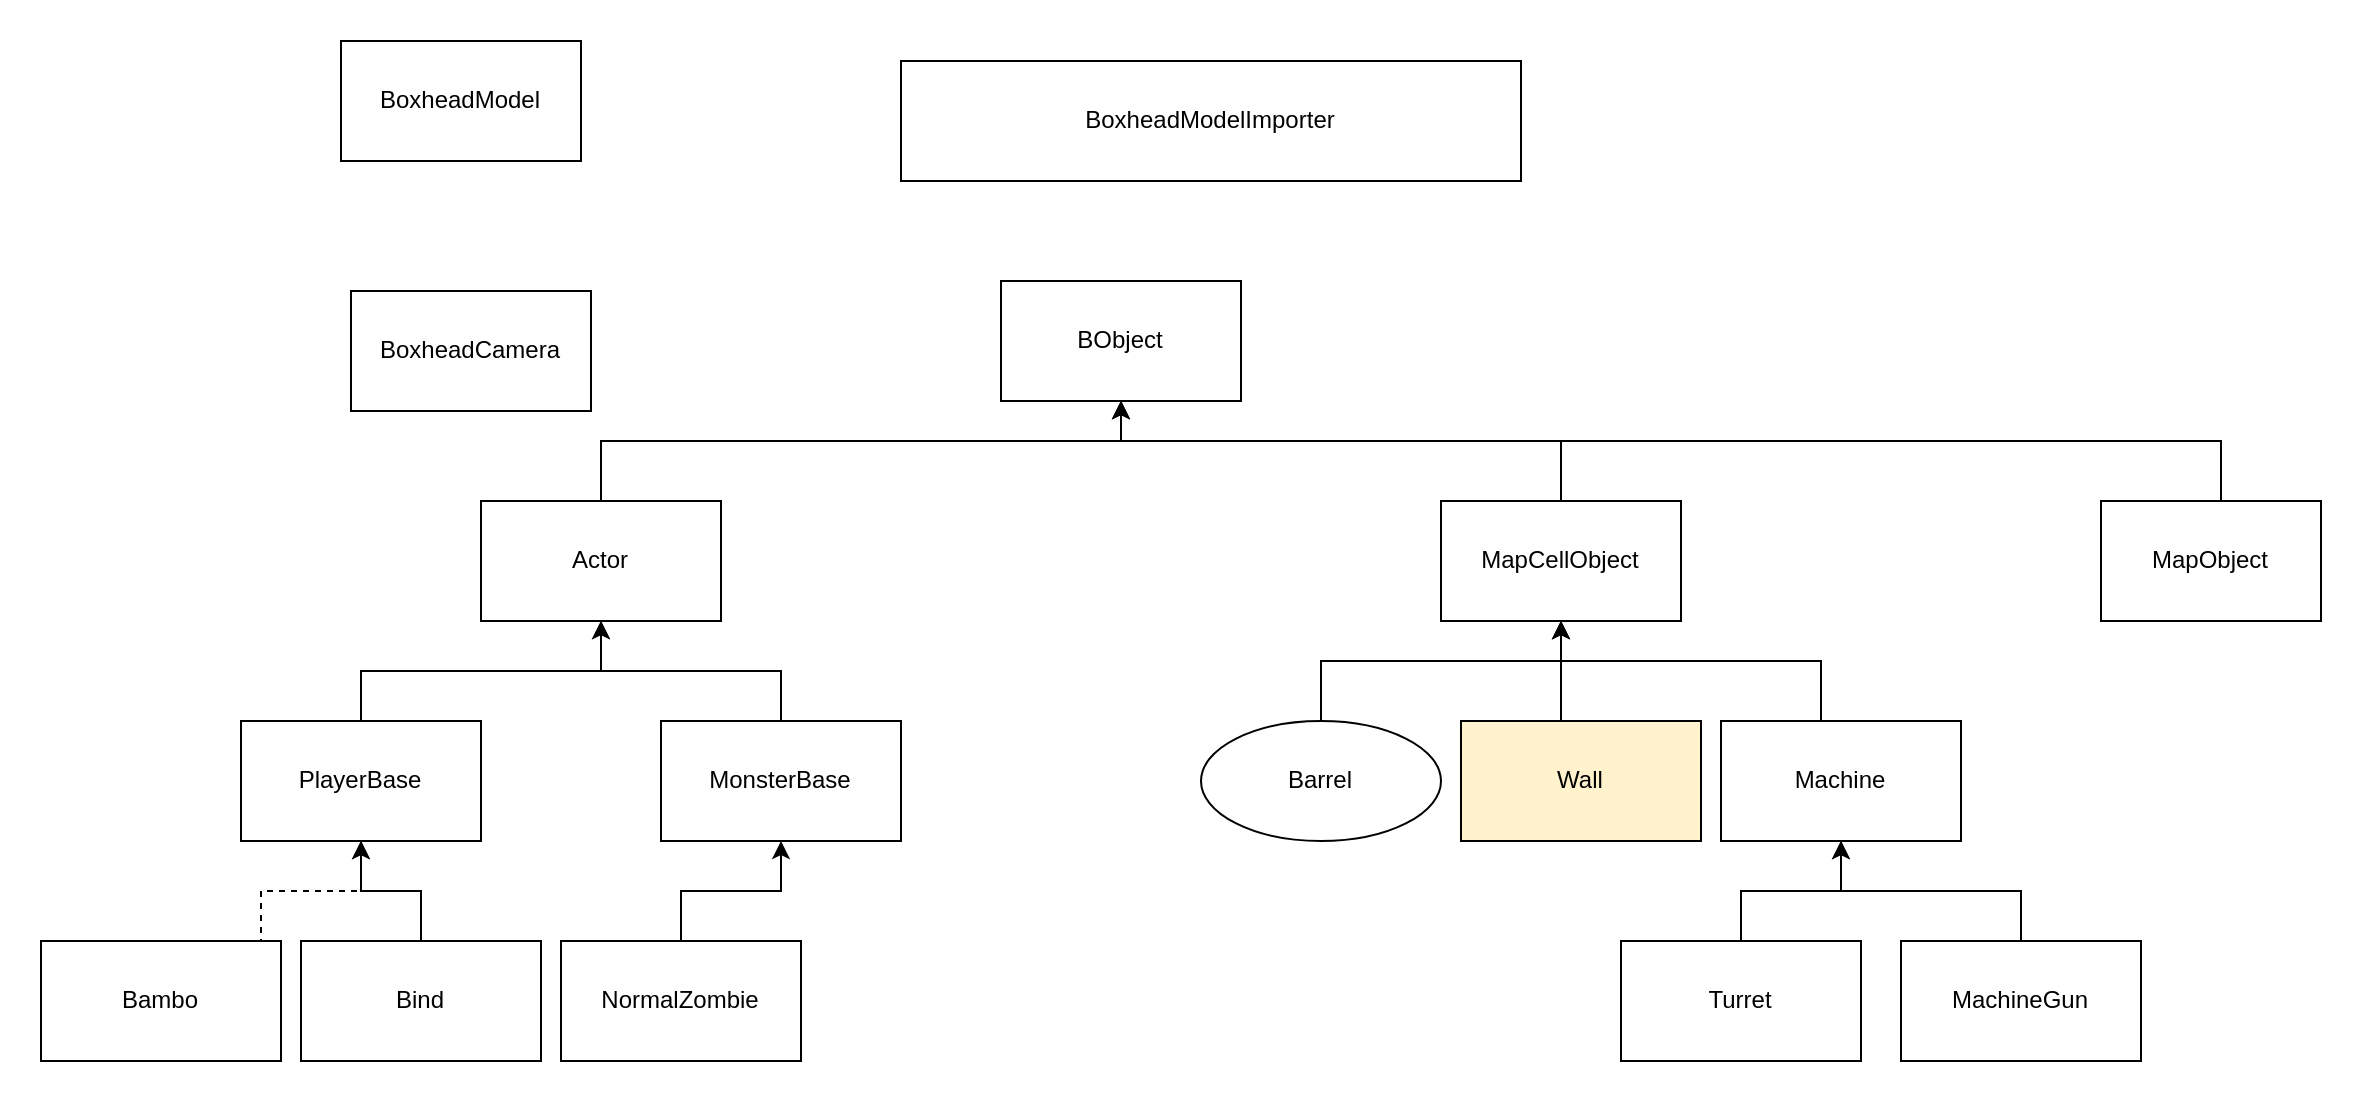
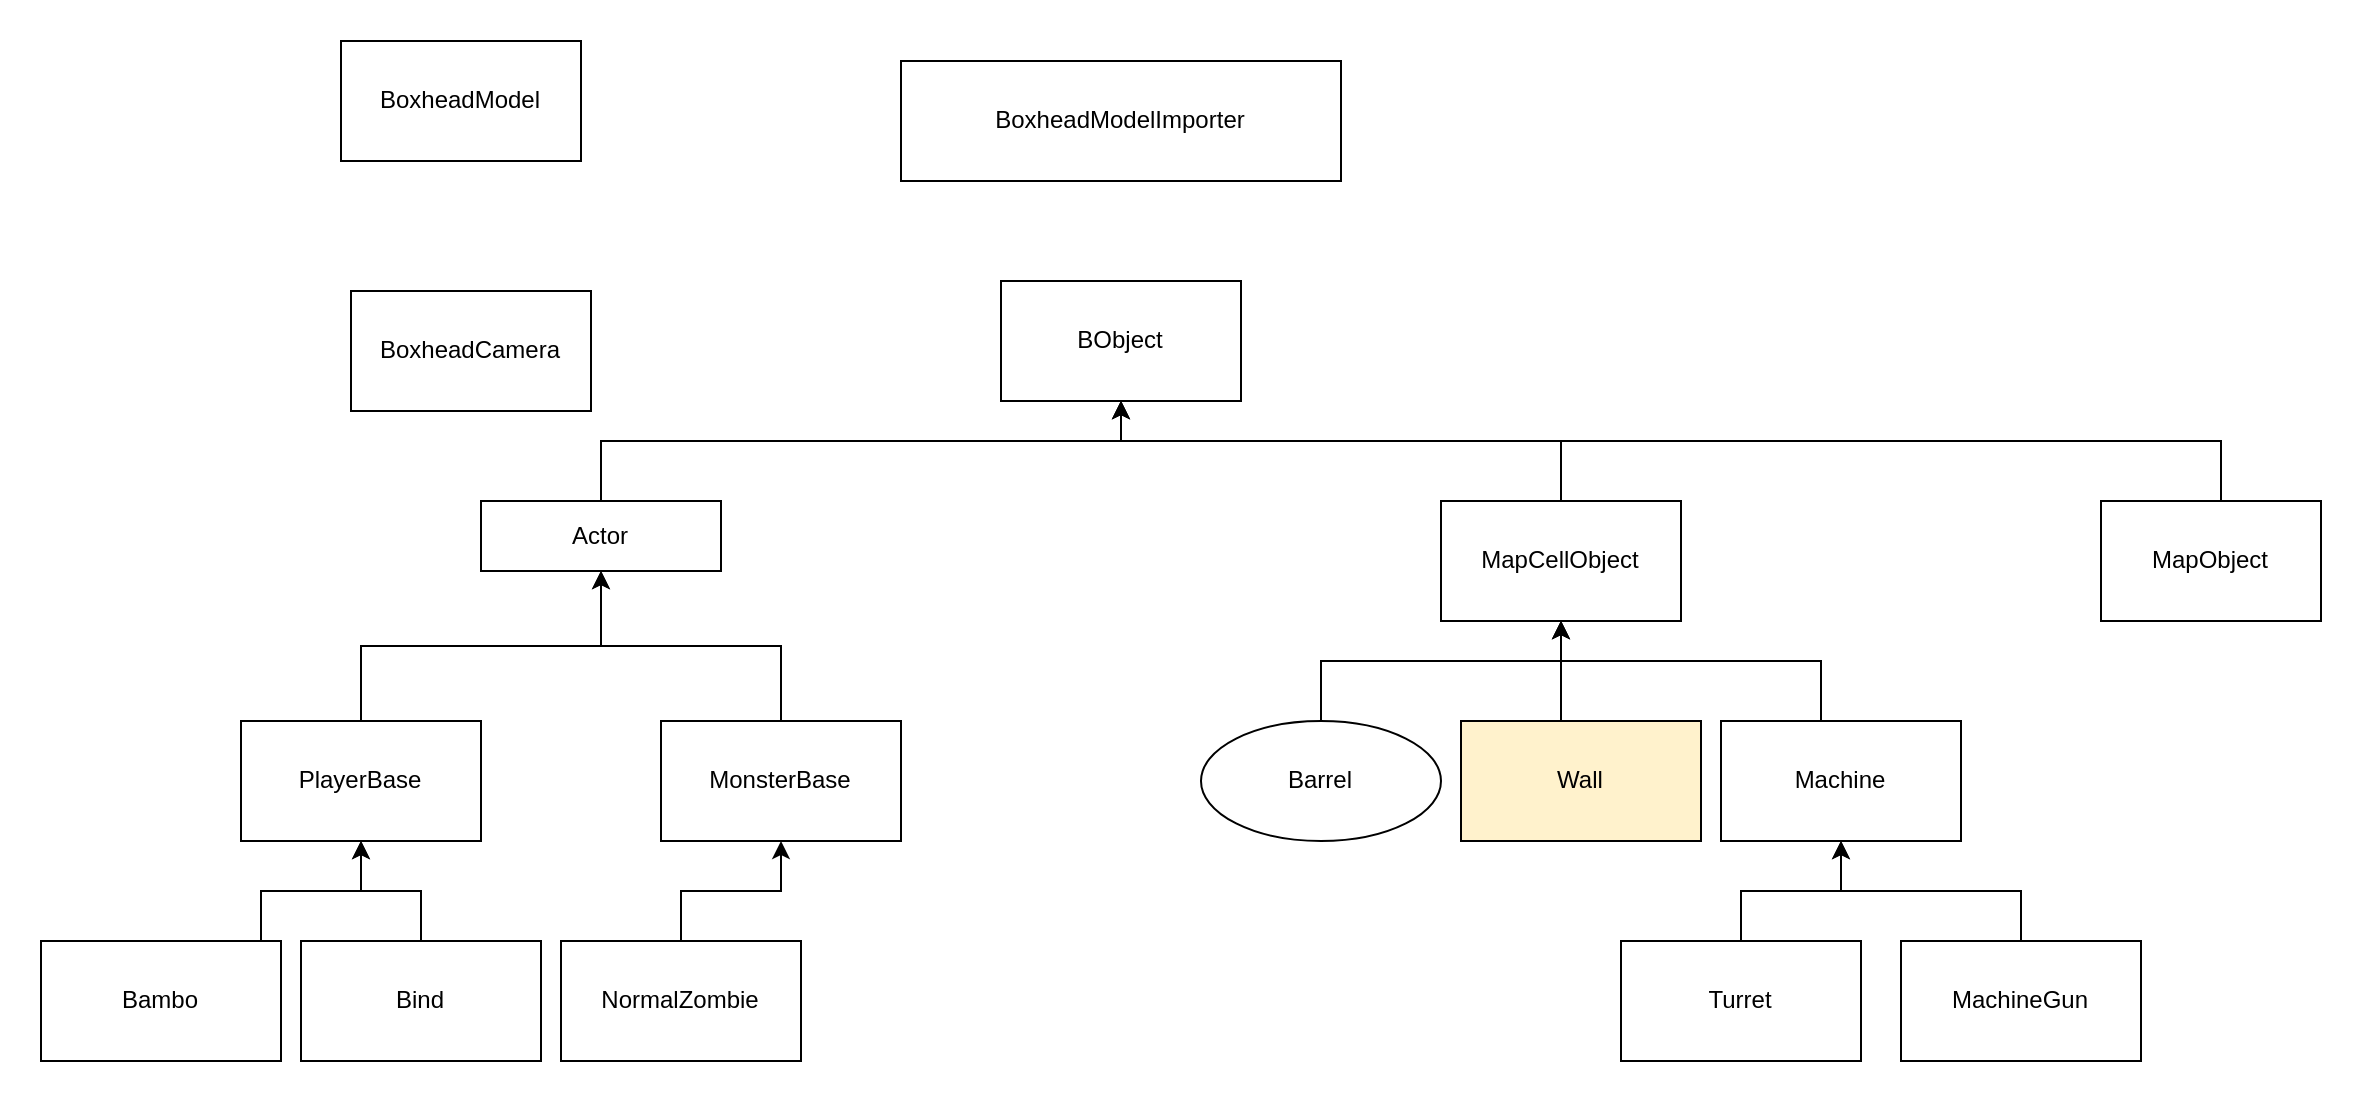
node "BoxheadModelImporter": size 620x120 -> 440x120
node "Actor": size 240x120 -> 240x70
edge "Bambo" -> "PlayerBase": style dashed -> solid
